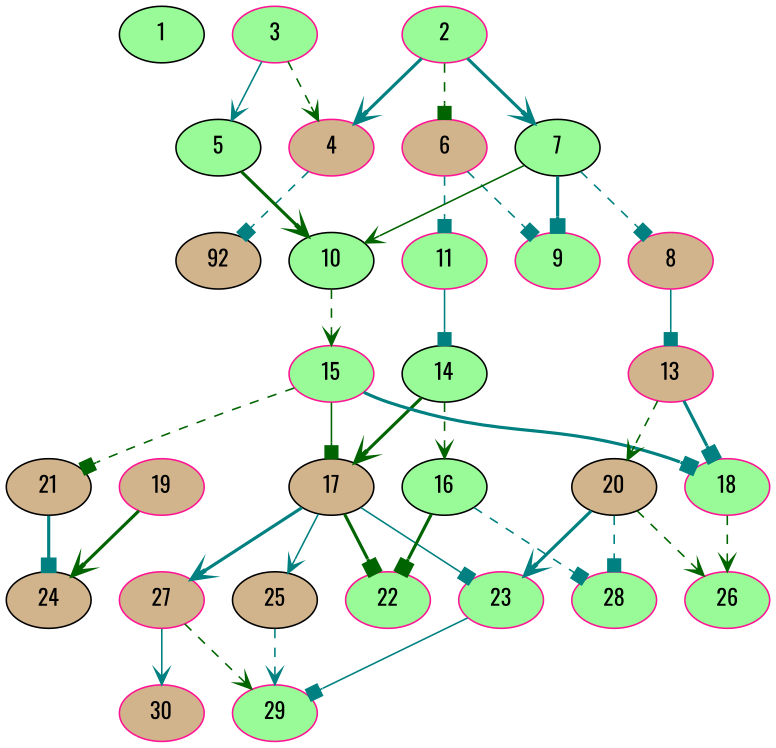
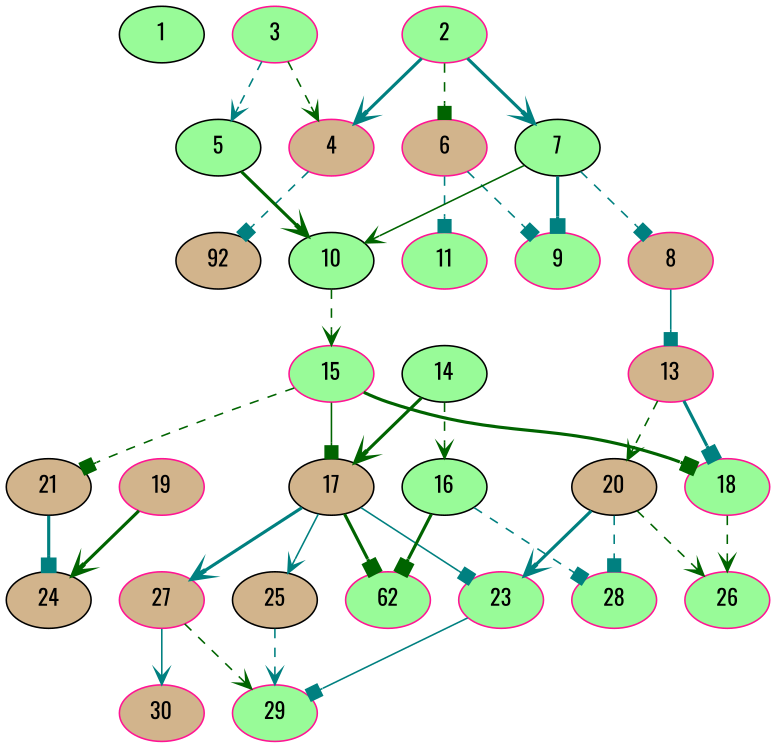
edge "3" -> "5": style solid -> dashed
edge "11" -> "14": removed
edge "15" -> "18": color teal -> darkgreen
node "22": label "22" -> "62"
